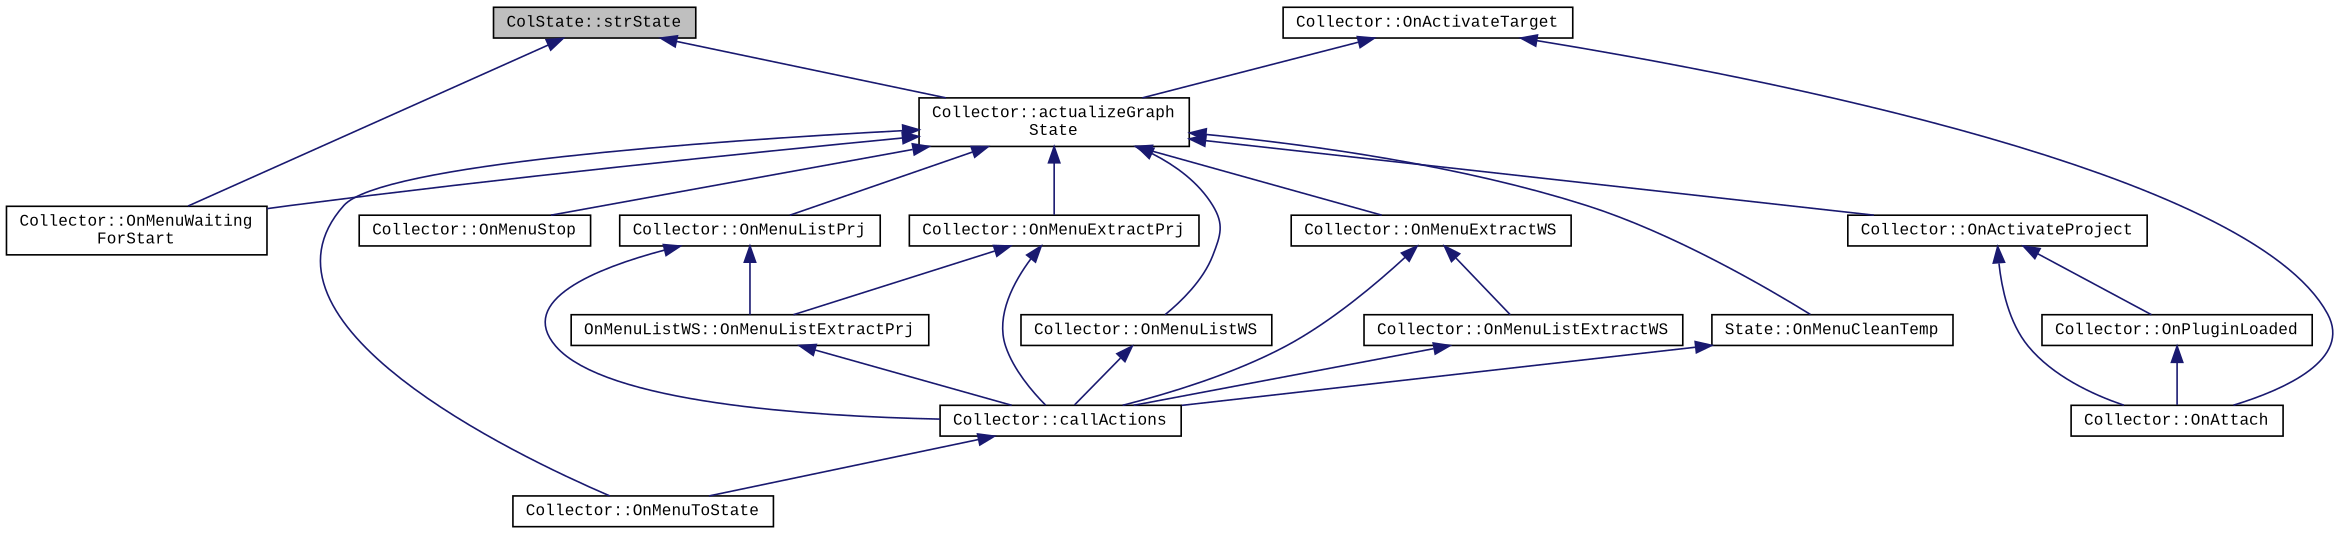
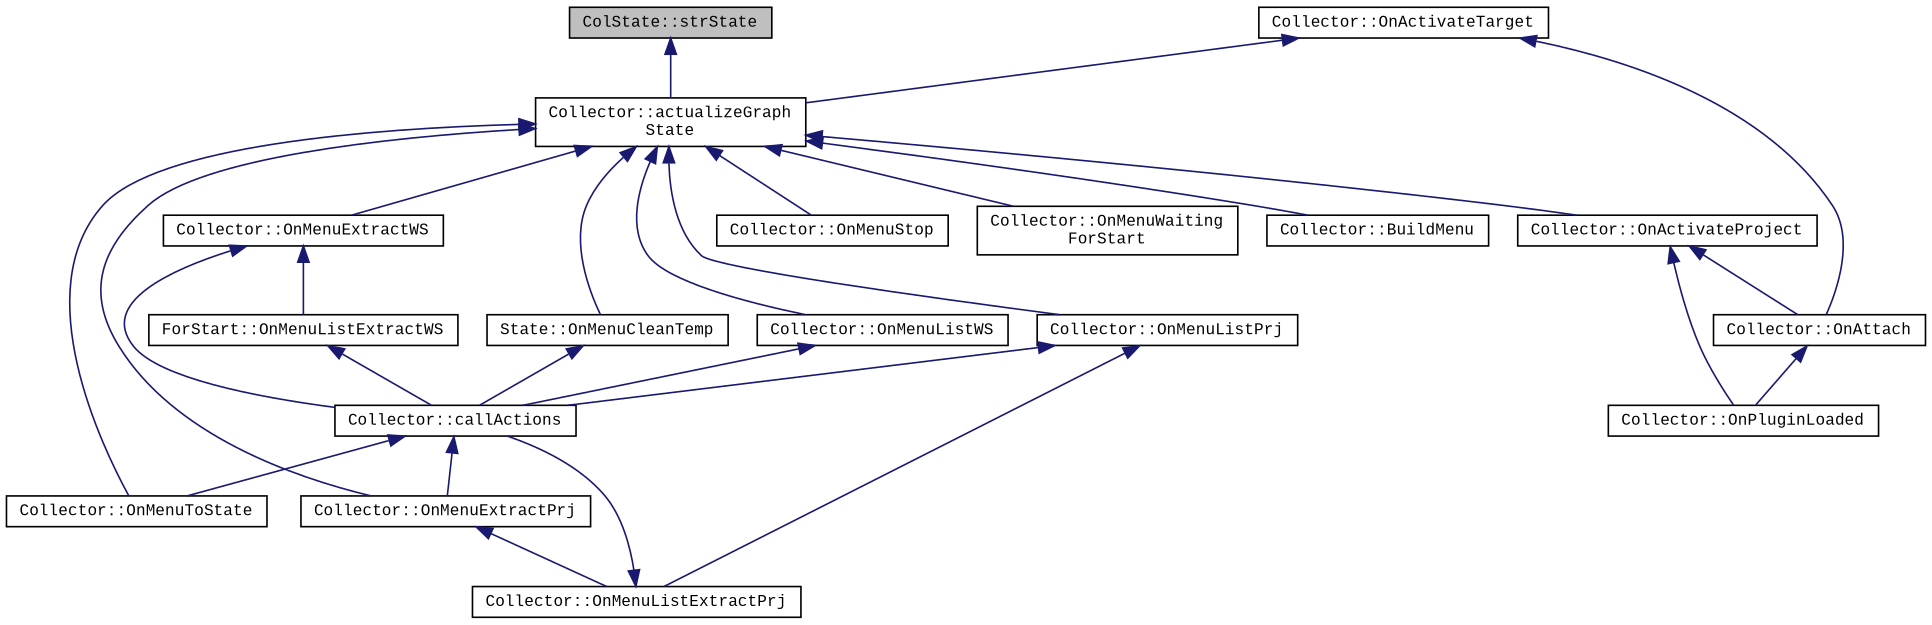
edge "Collector::OnMenuWaiting ForStart" -> "ColState::strState": removed
node "Collector::BuildMenu": added
node "OnMenuListWS::OnMenuListExtractPrj": label "OnMenuListWS::OnMenuListExtractPrj" -> "Collector::OnMenuListExtractPrj"
node "Collector::OnMenuListExtractWS": label "Collector::OnMenuListExtractWS" -> "ForStart::OnMenuListExtractWS"
edge "Collector::callActions" -> "Collector::OnMenuExtractPrj": reversed
edge "Collector::OnAttach" -> "Collector::OnPluginLoaded": reversed
